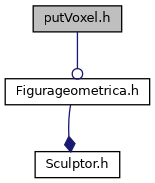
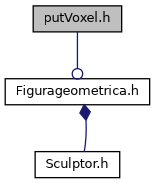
edge "Figurageometrica.h" -> "Sculptor.h": reversed
